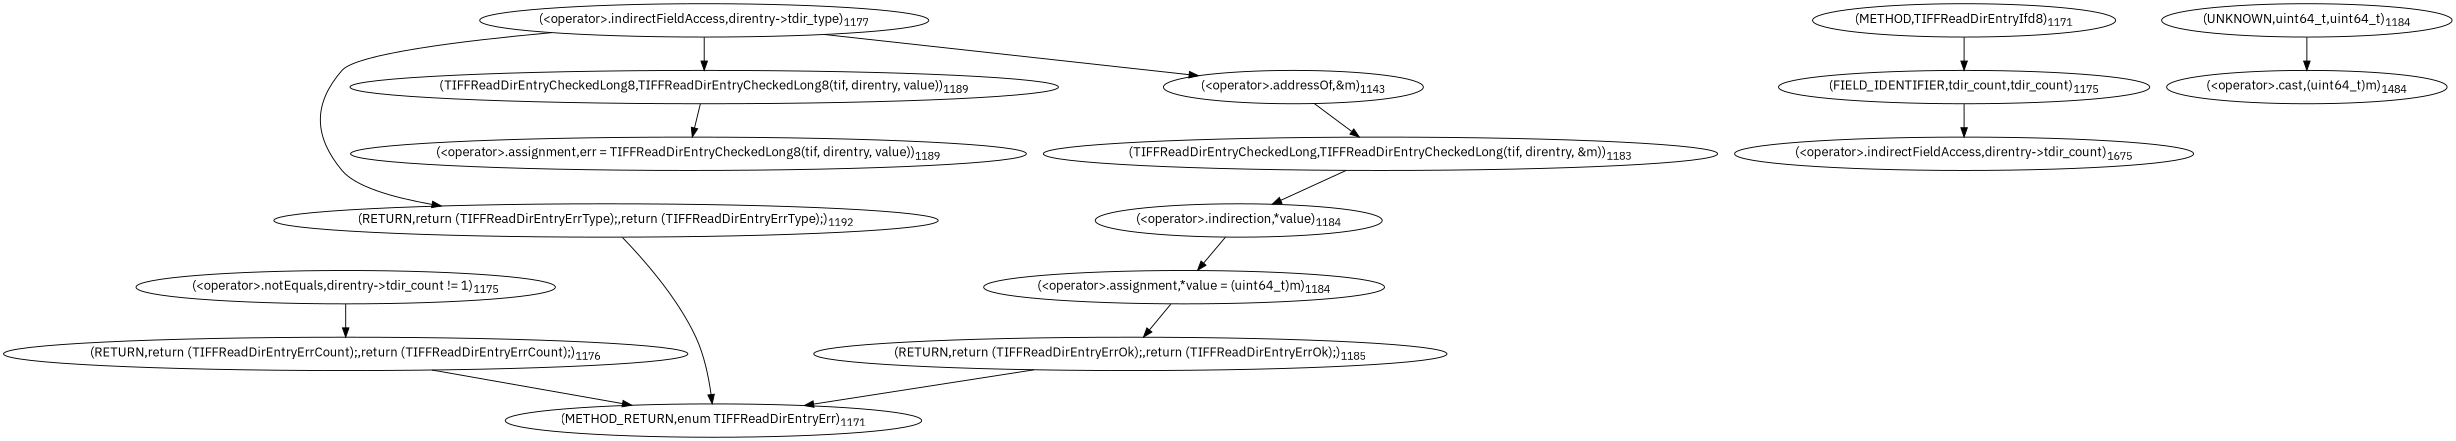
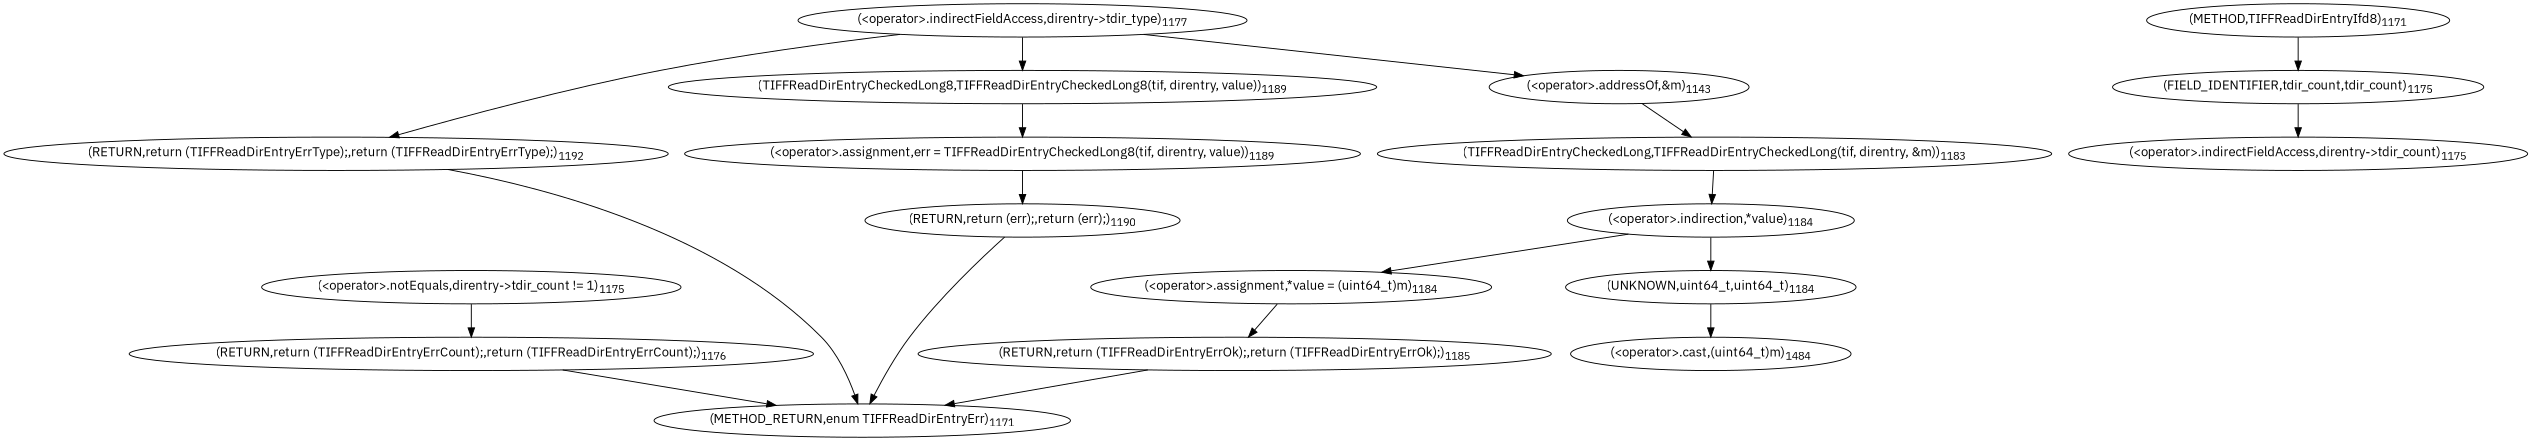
node "(<operator>.indirectFieldAccess,direntry->tdir_count)": text "1675" -> "1175"
node "(RETURN,return (err);,return (err);)": added
edge "(<operator>.indirection,*value)" -> "(UNKNOWN,uint64_t,uint64_t)": added
